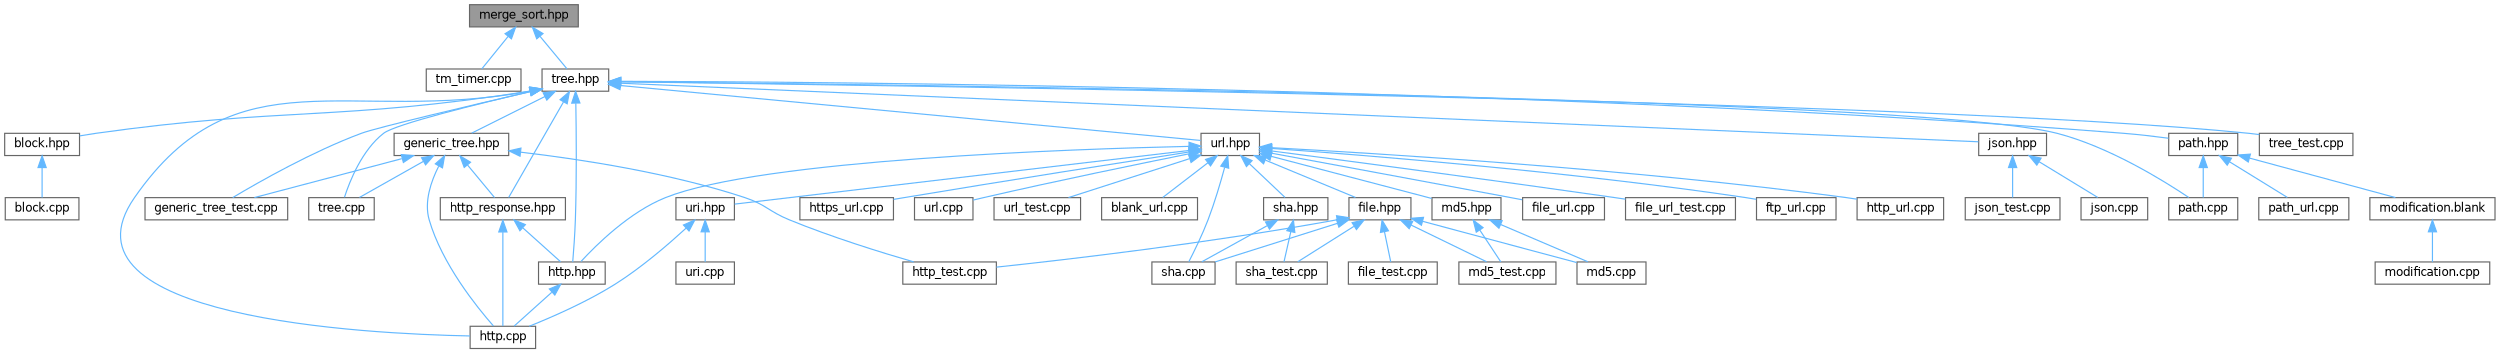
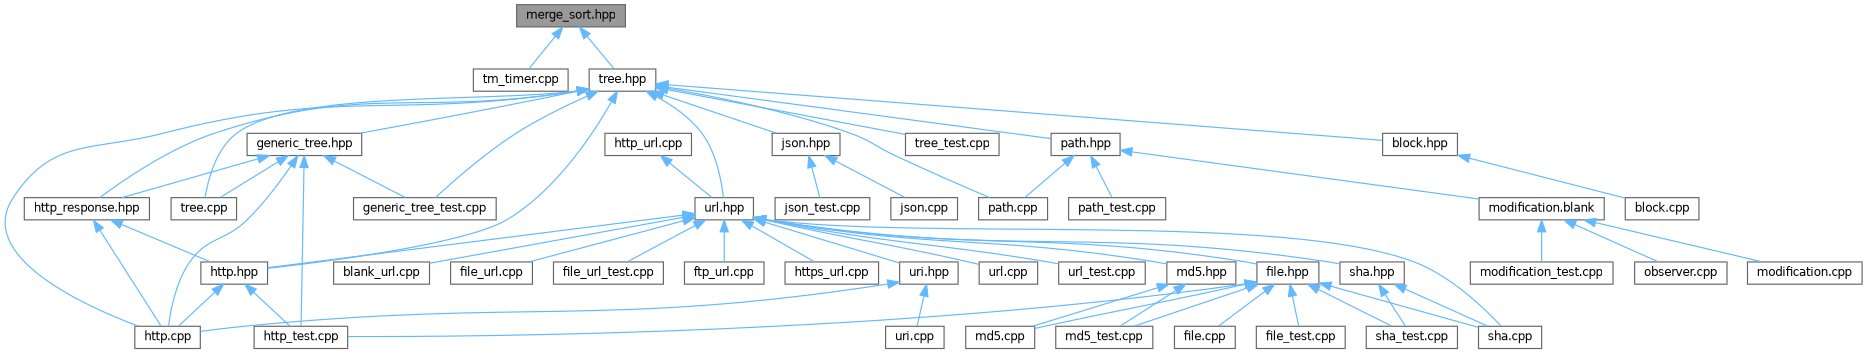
edge "http_url.cpp" -> "url.hpp": reversed
node "path_url.cpp": label "path_url.cpp" -> "path_test.cpp"
node "modification_test.cpp": added
node "observer.cpp": added
edge "http_test.cpp" -> "http.hpp": added
node "file.cpp": added
